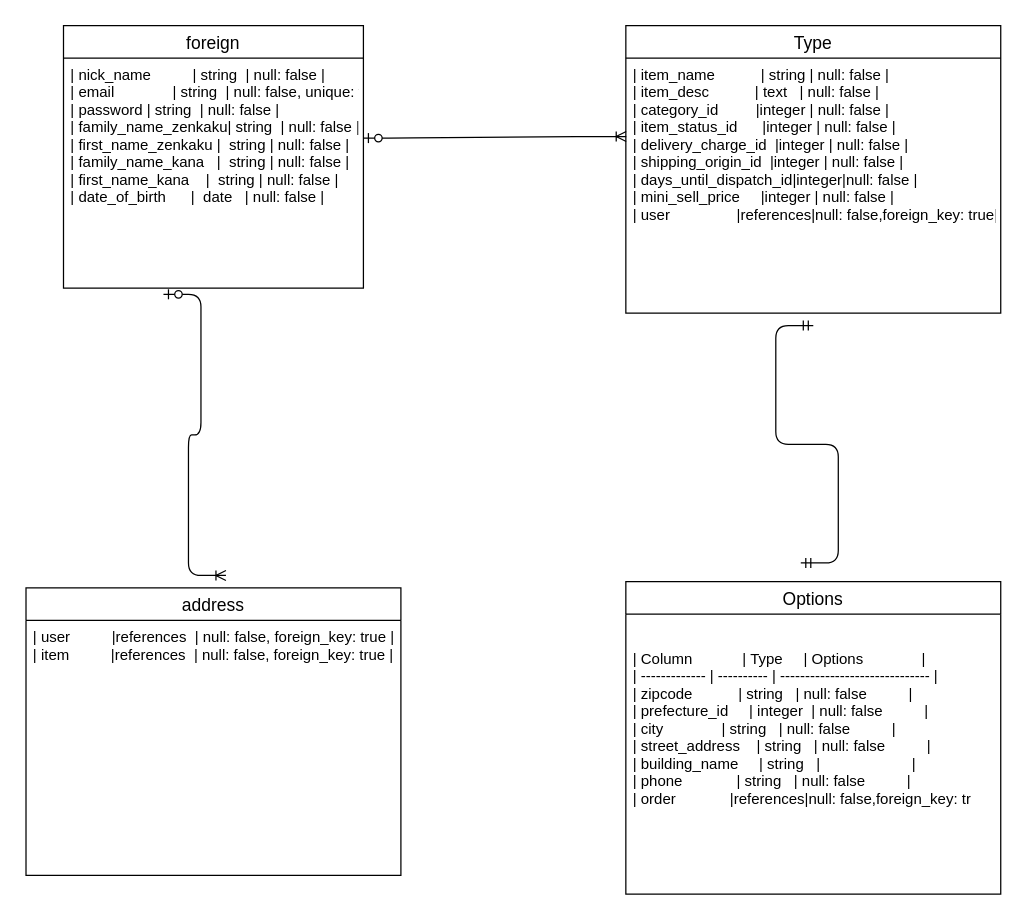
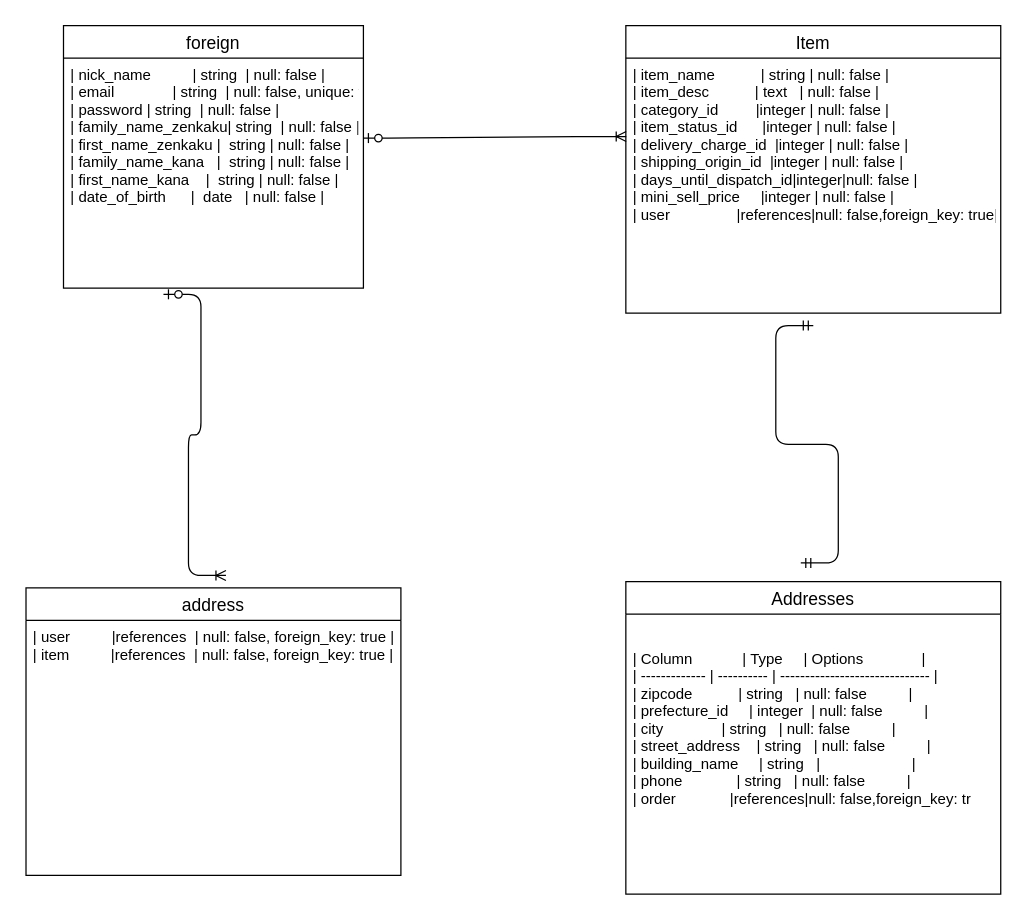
node "Type": label "Type" -> "Item"
node "Options": label "Options" -> "Addresses"
